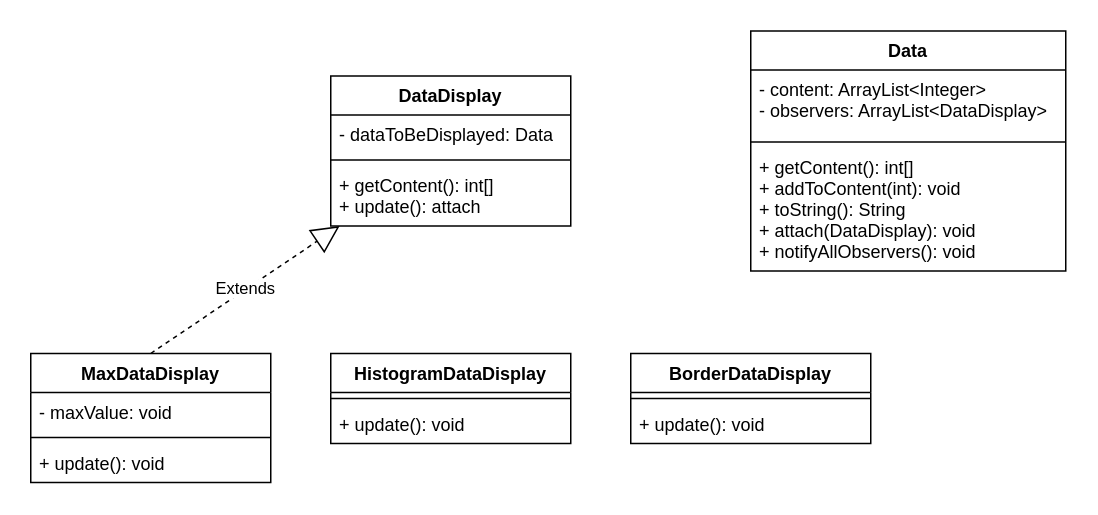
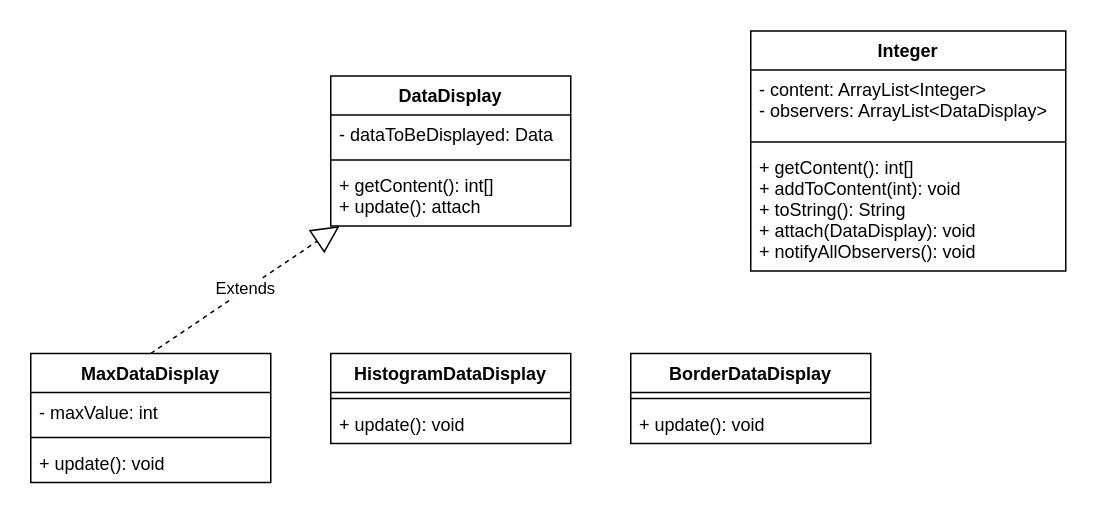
node "Data": label "Data" -> "Integer"
node "- maxValue: void": label "- maxValue: void" -> "- maxValue: int"
